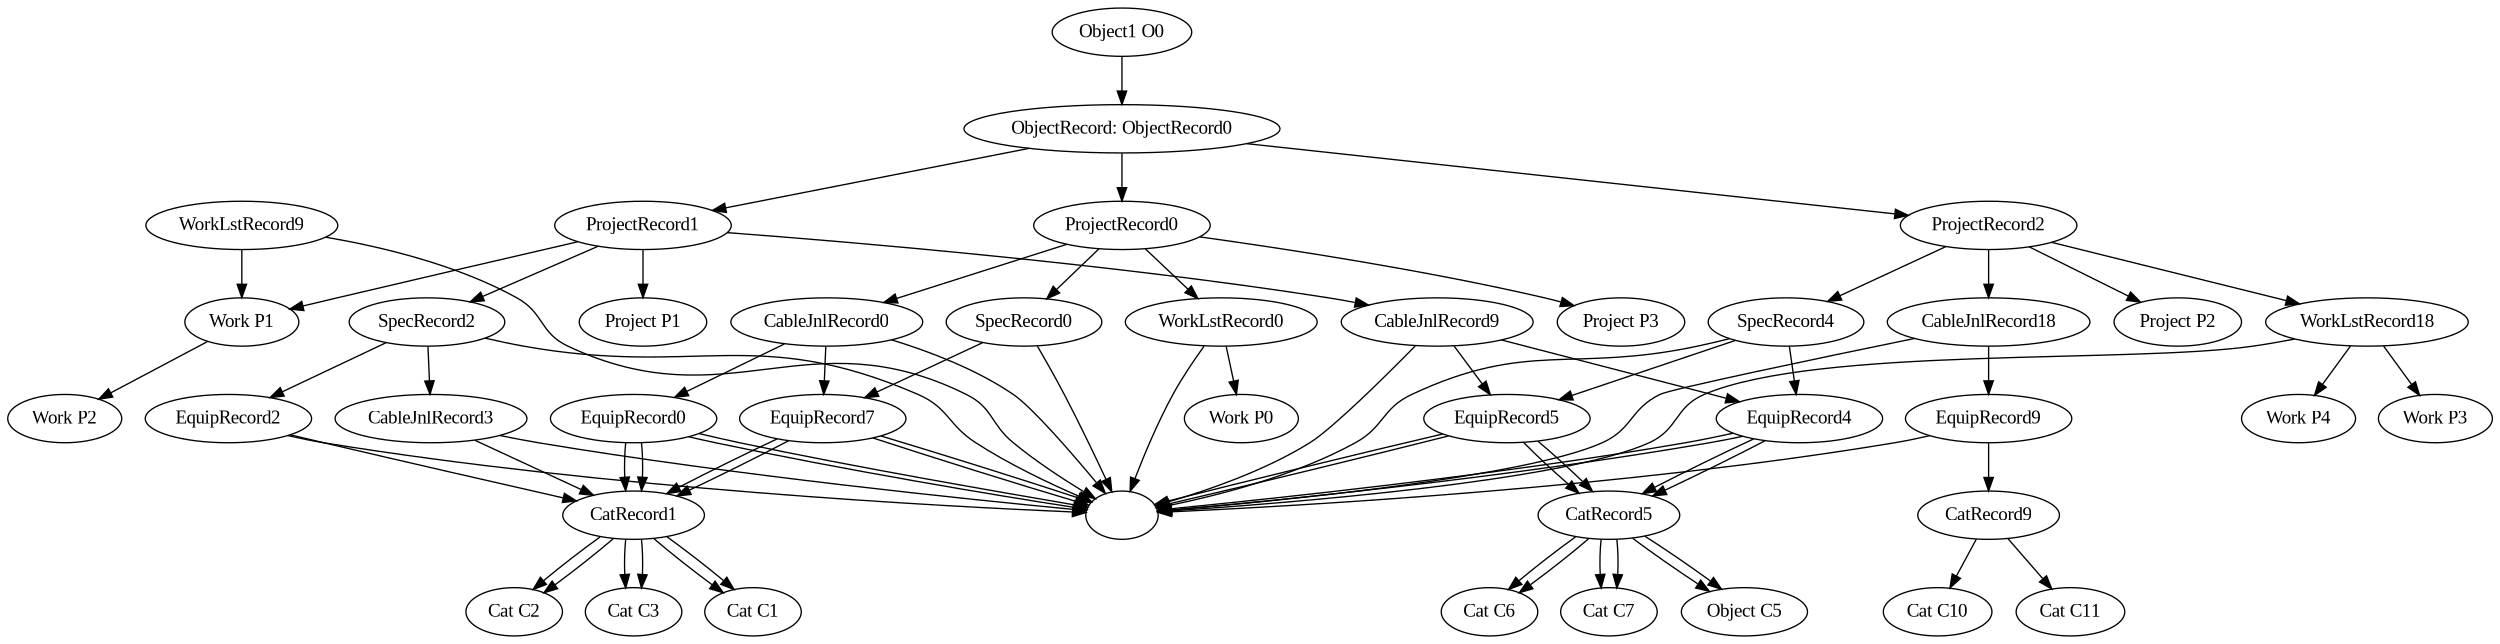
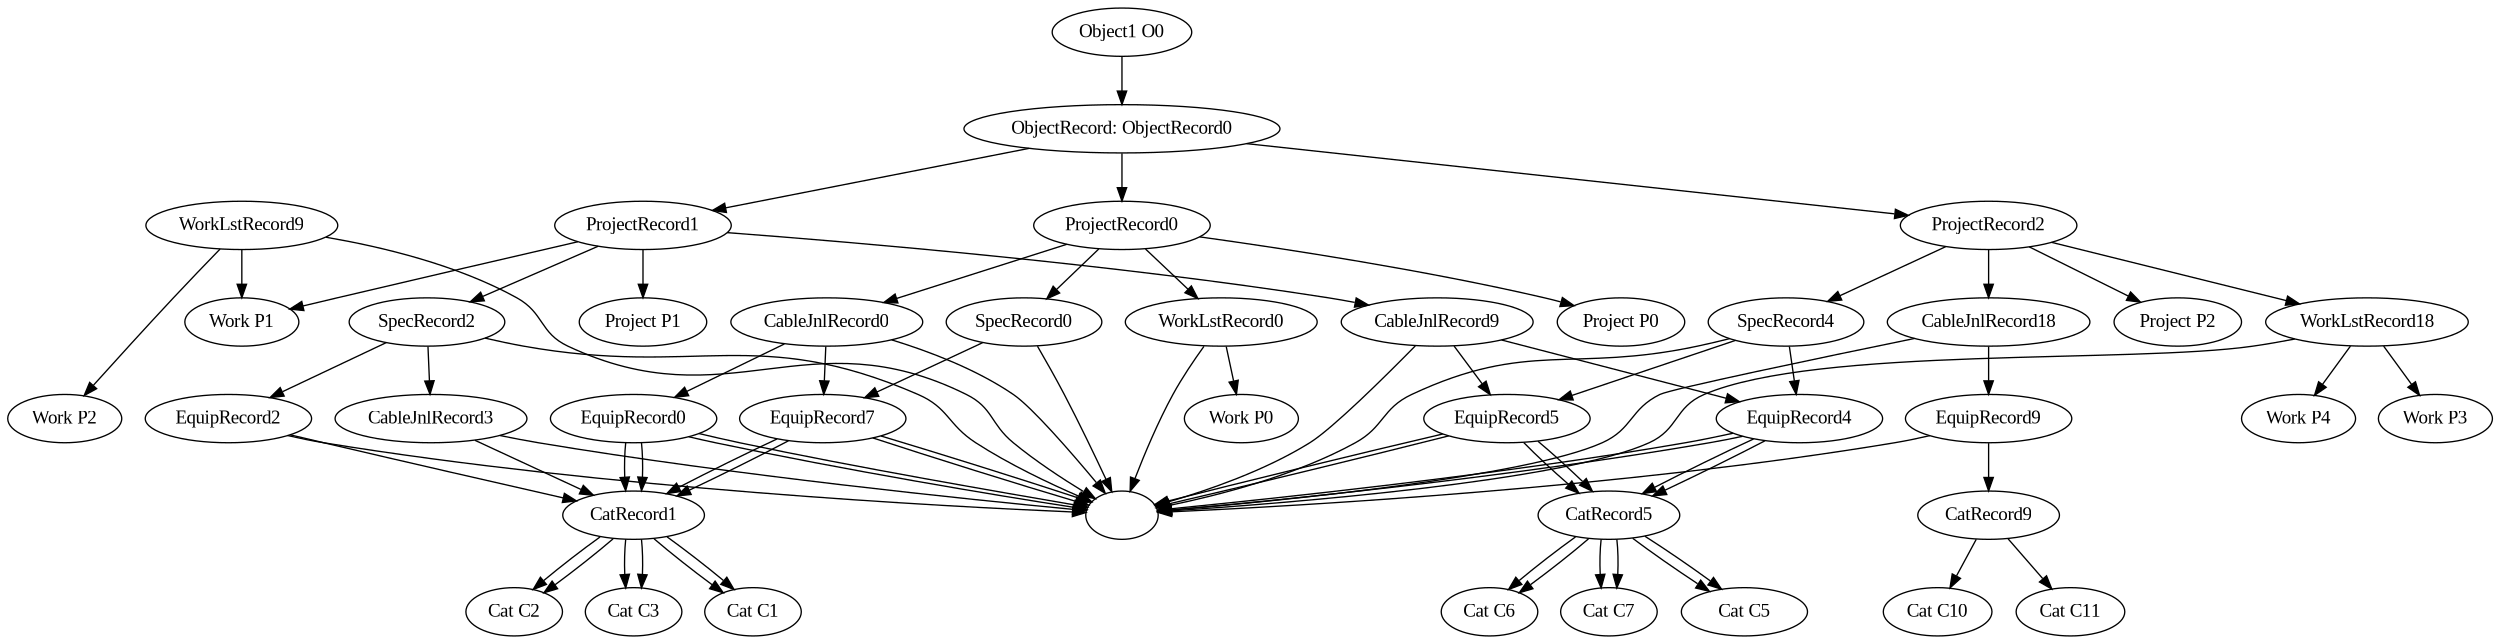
node "Project P3": label "Project P3" -> "Project P0"
edge "Work P1" -> "Work P2": now "WorkLstRecord9" -> "Work P2"
node "Object C5": label "Object C5" -> "Cat C5"
